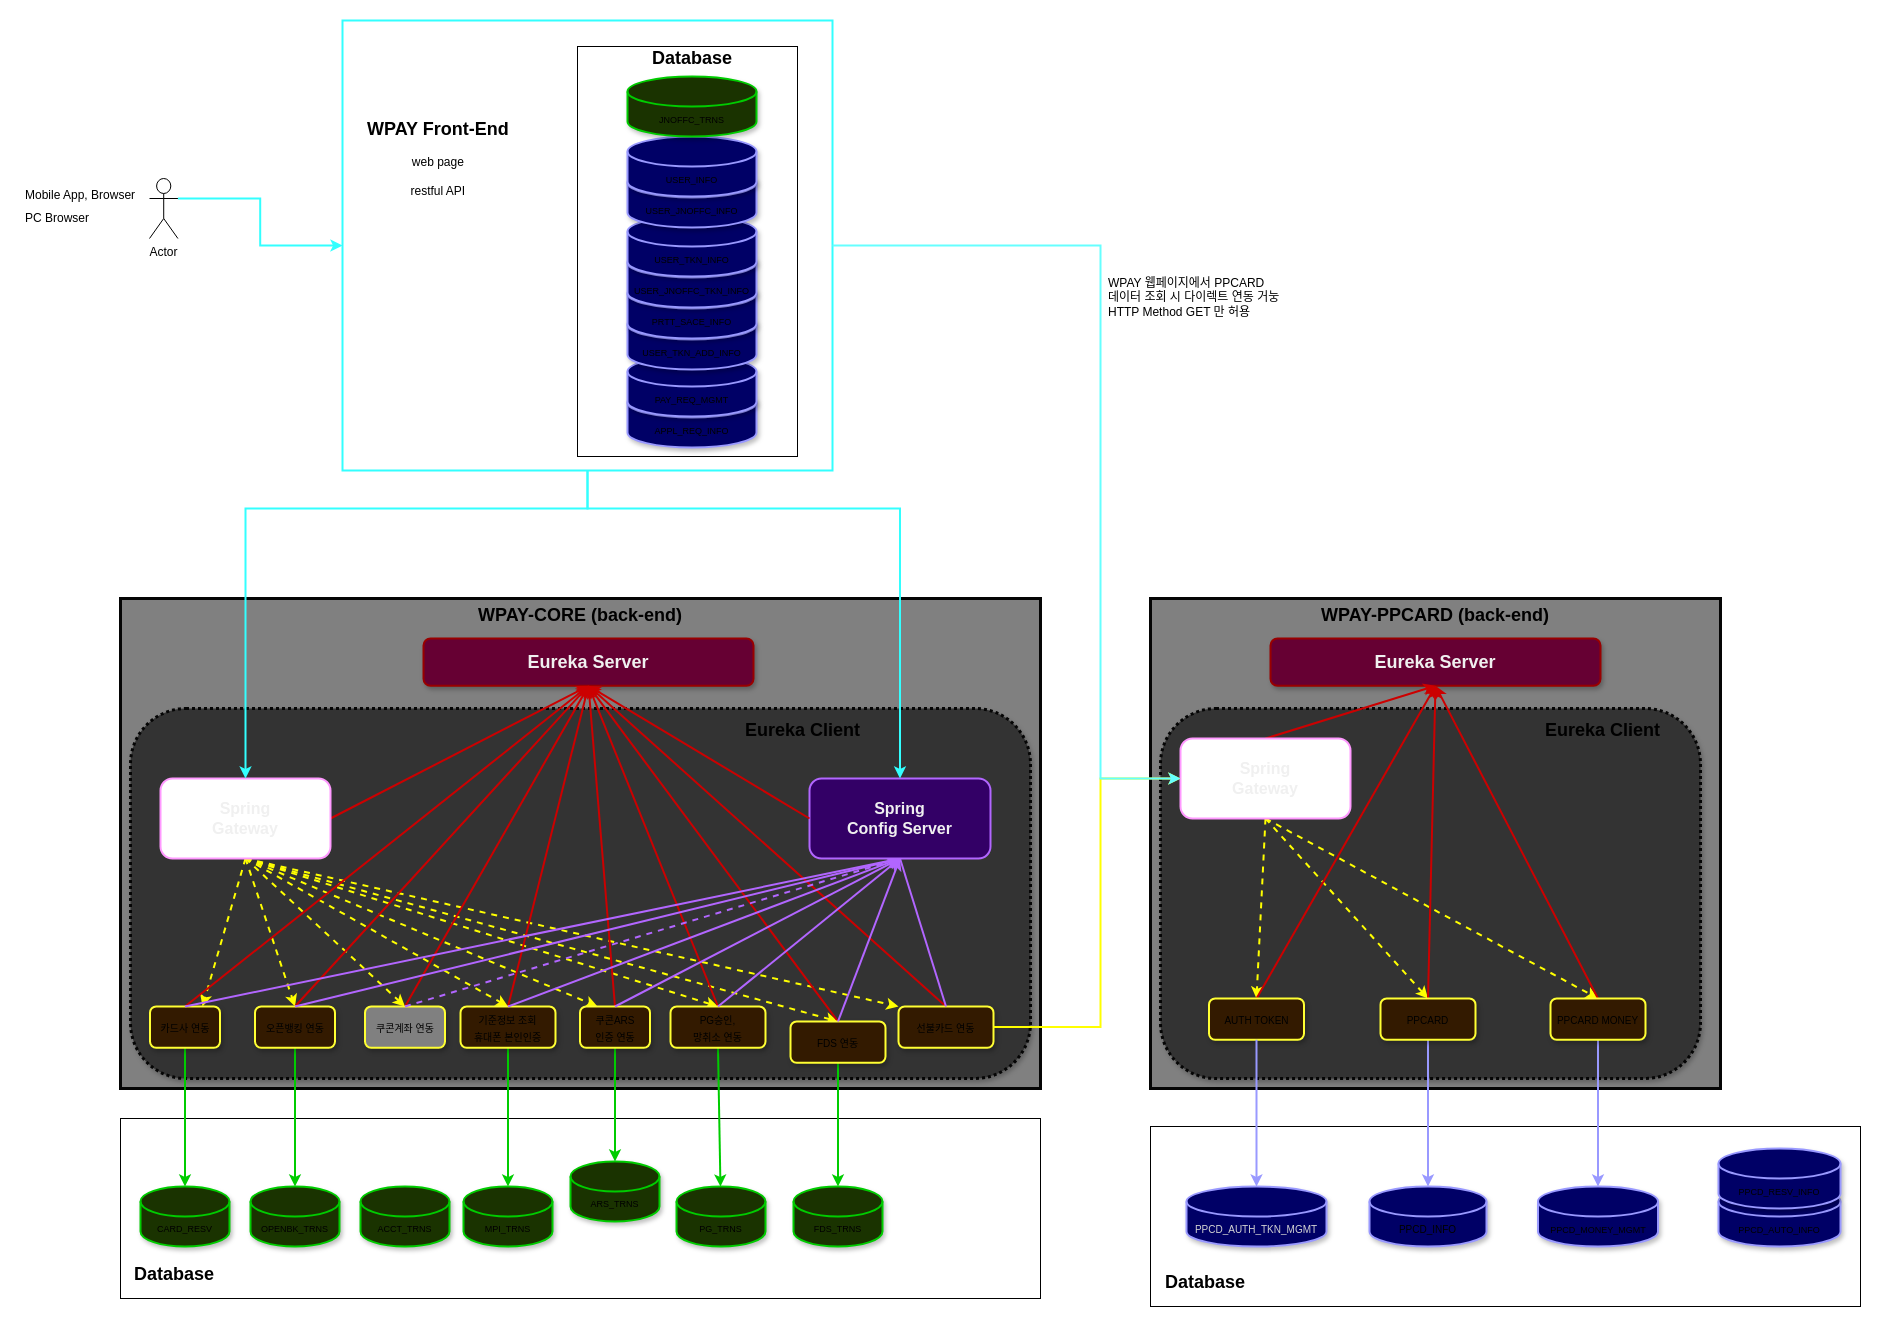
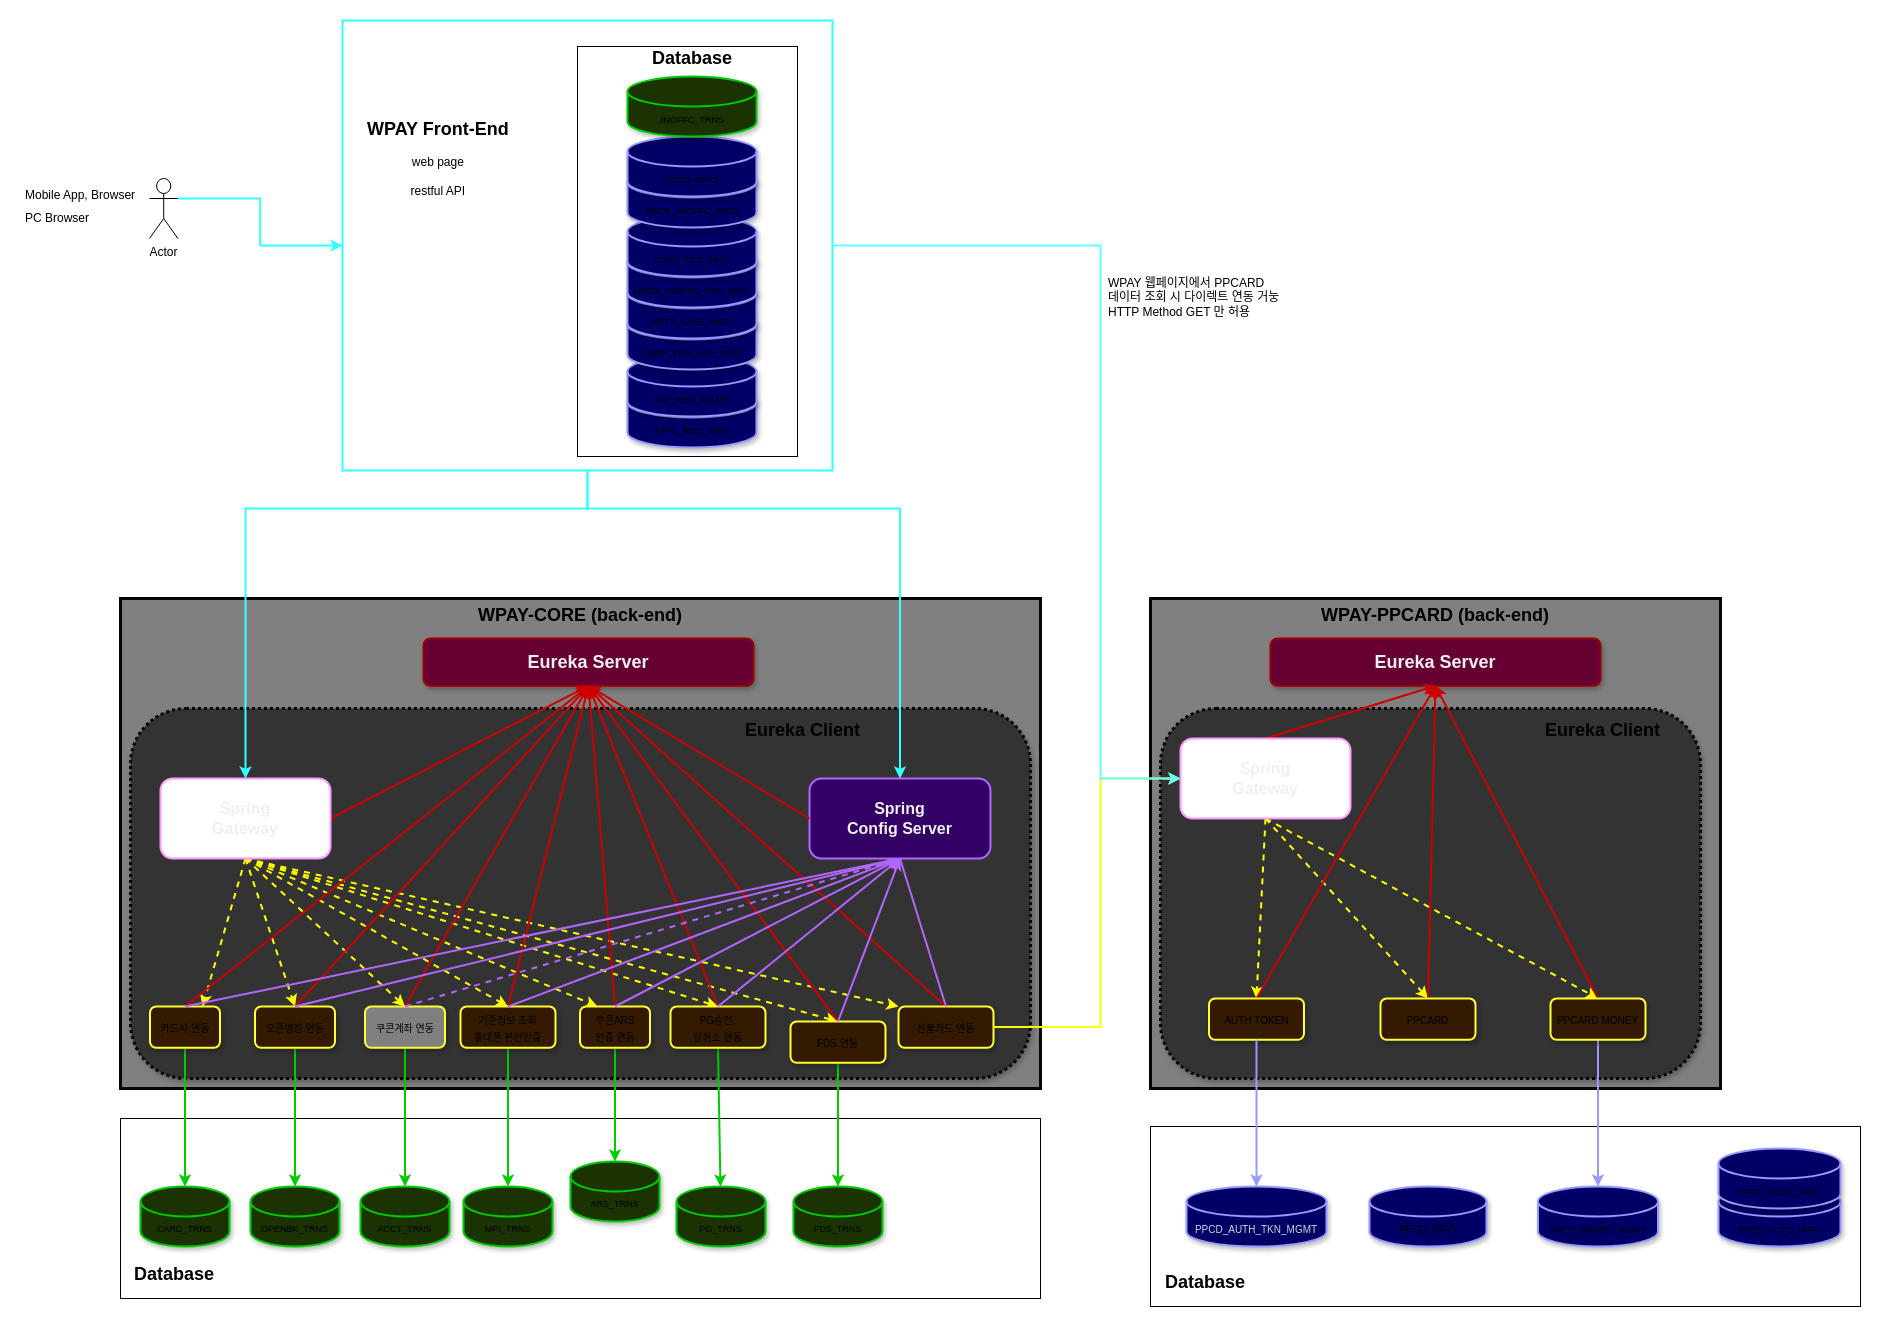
edge "PPCARD" -> "PPCD_INFO": removed
edge "쿠콘계좌 연동" -> "ACCT_TRNS": added
node "CARD_RESV": label "CARD_RESV" -> "CARD_TRNS"
